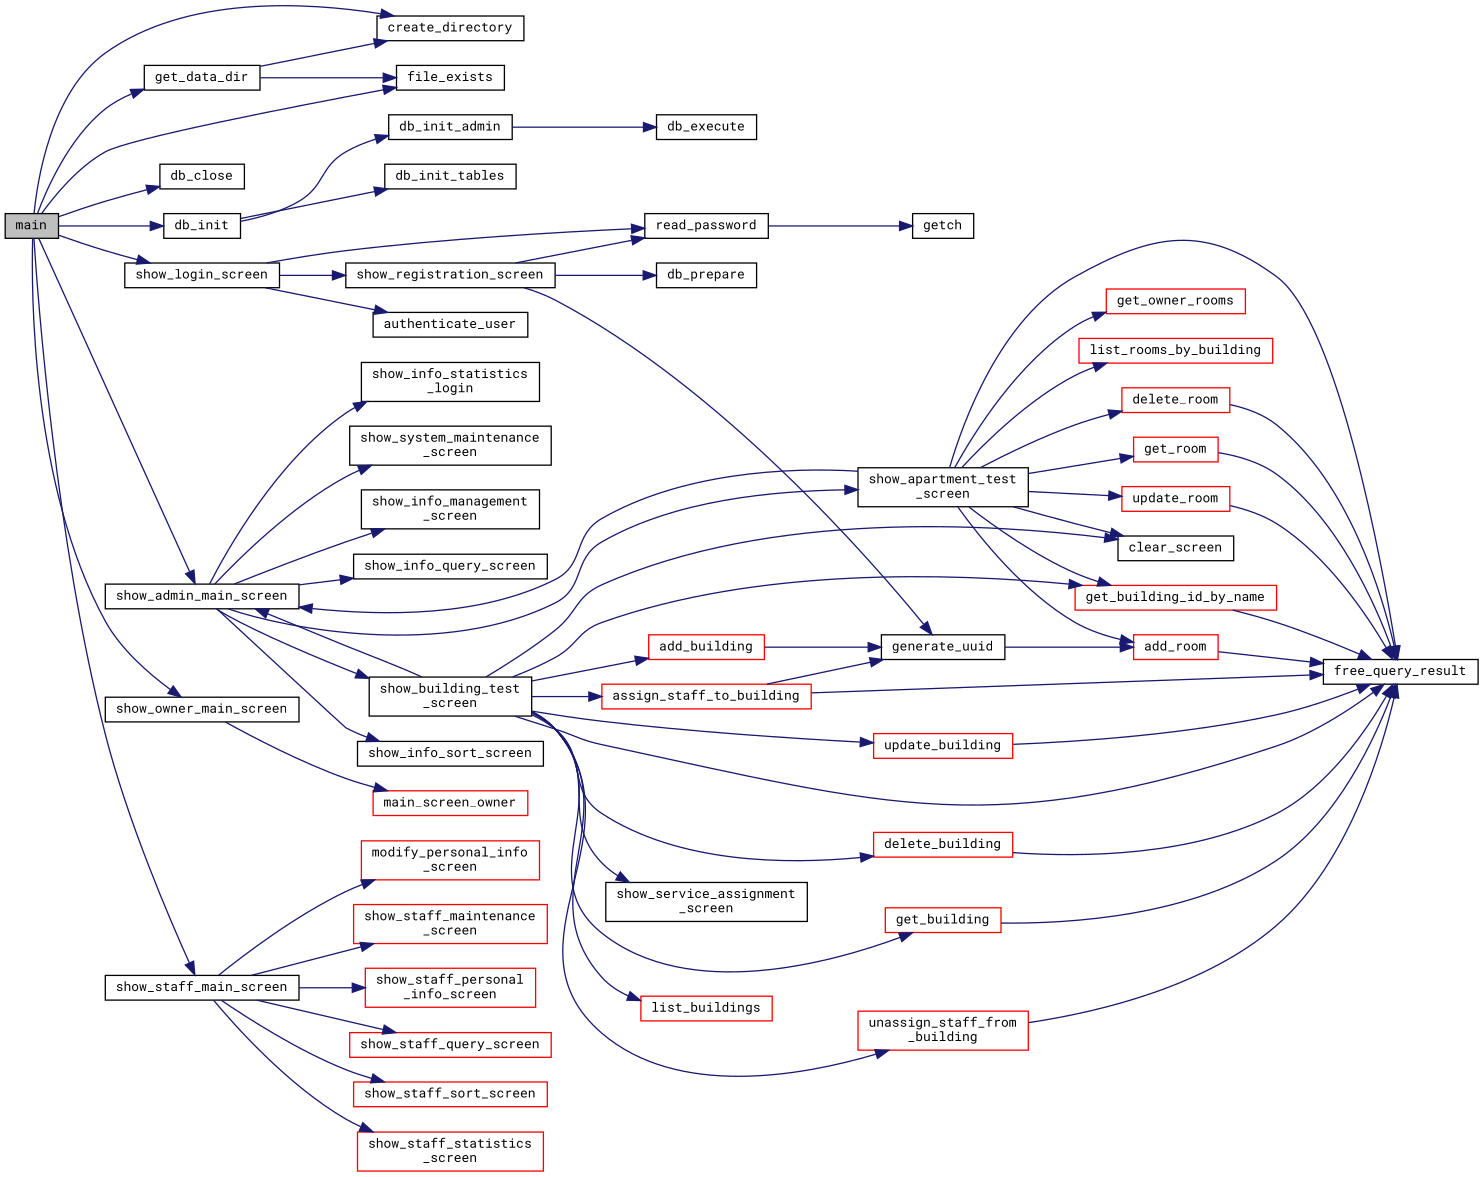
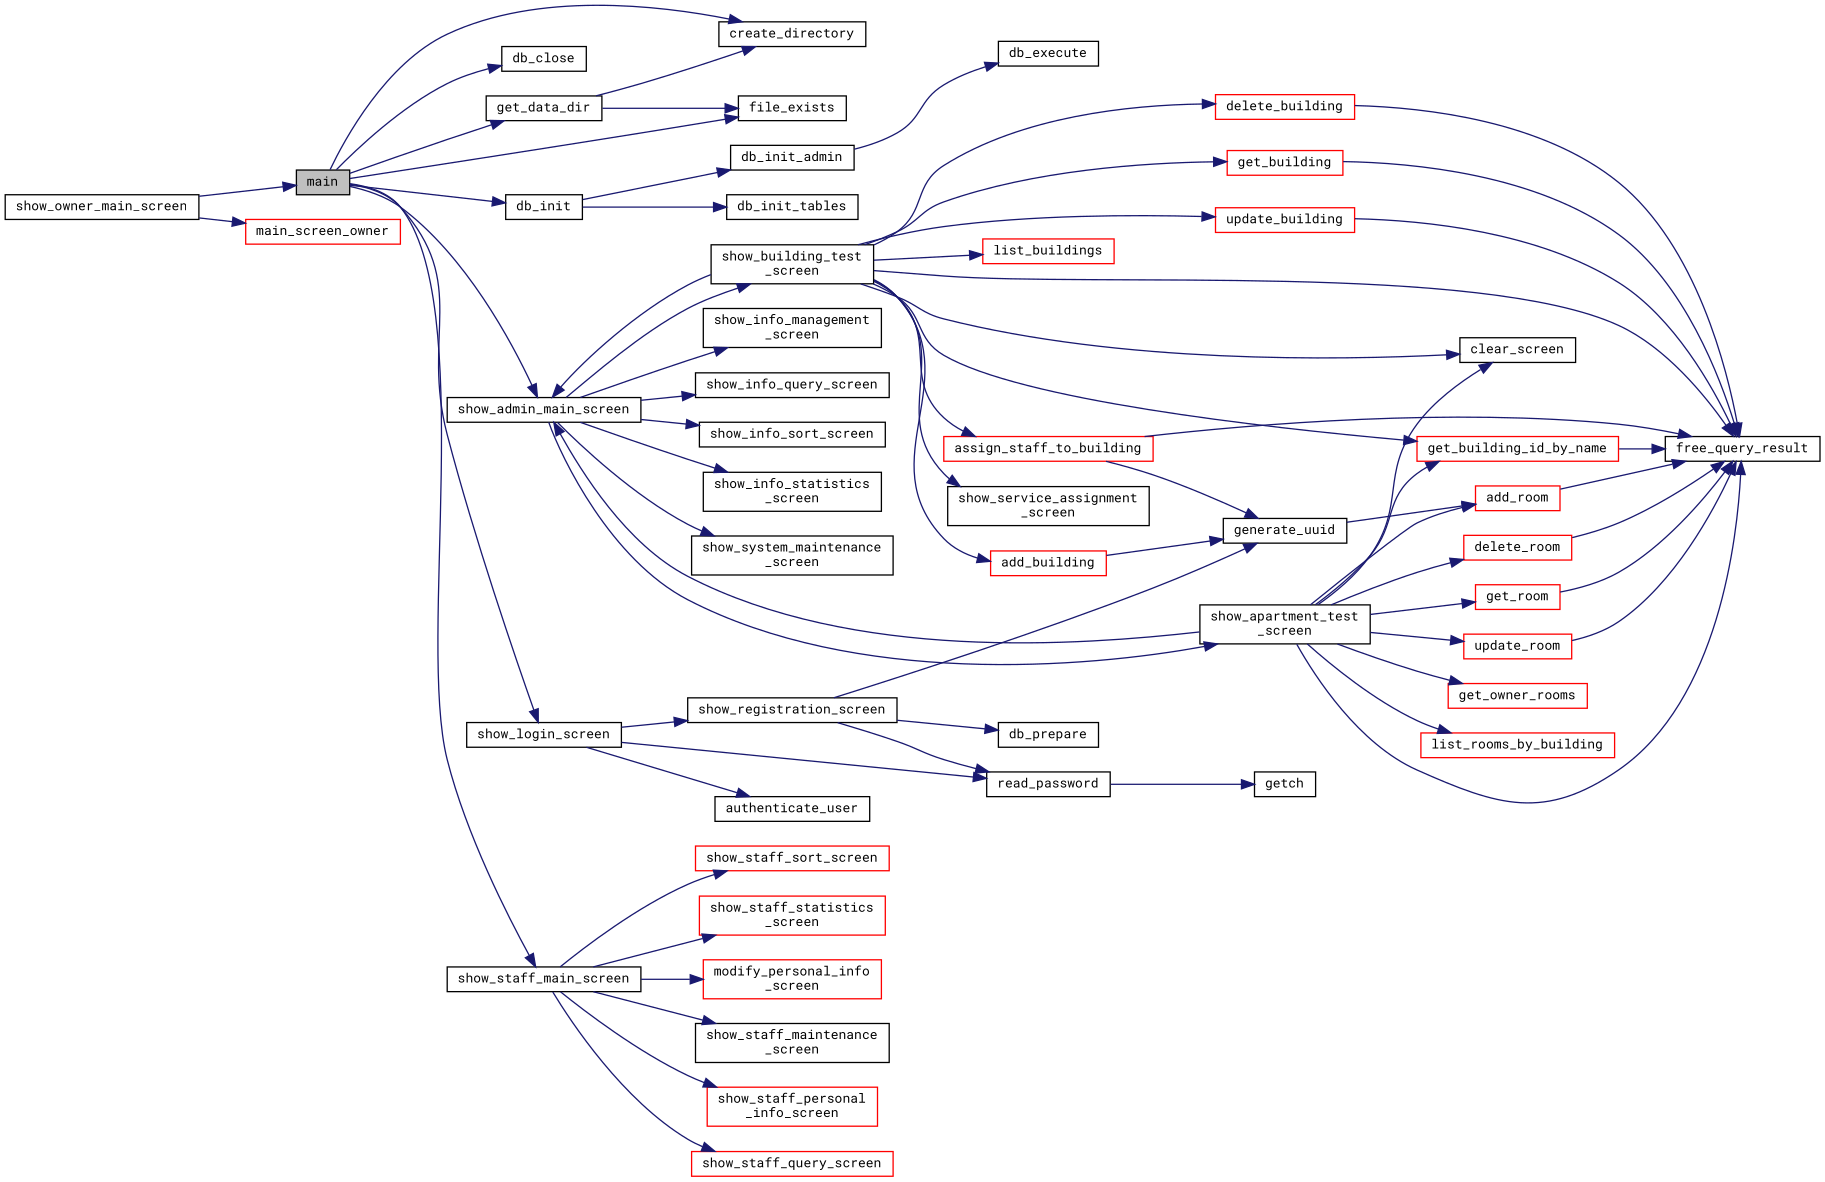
node "show_info_statistics _login": label "show_info_statistics _login" -> "show_info_statistics _screen"
edge "main" -> "show_owner_main_screen": reversed
node "show_staff_maintenance _screen": color red -> black
node "unassign_staff_from _building": removed
